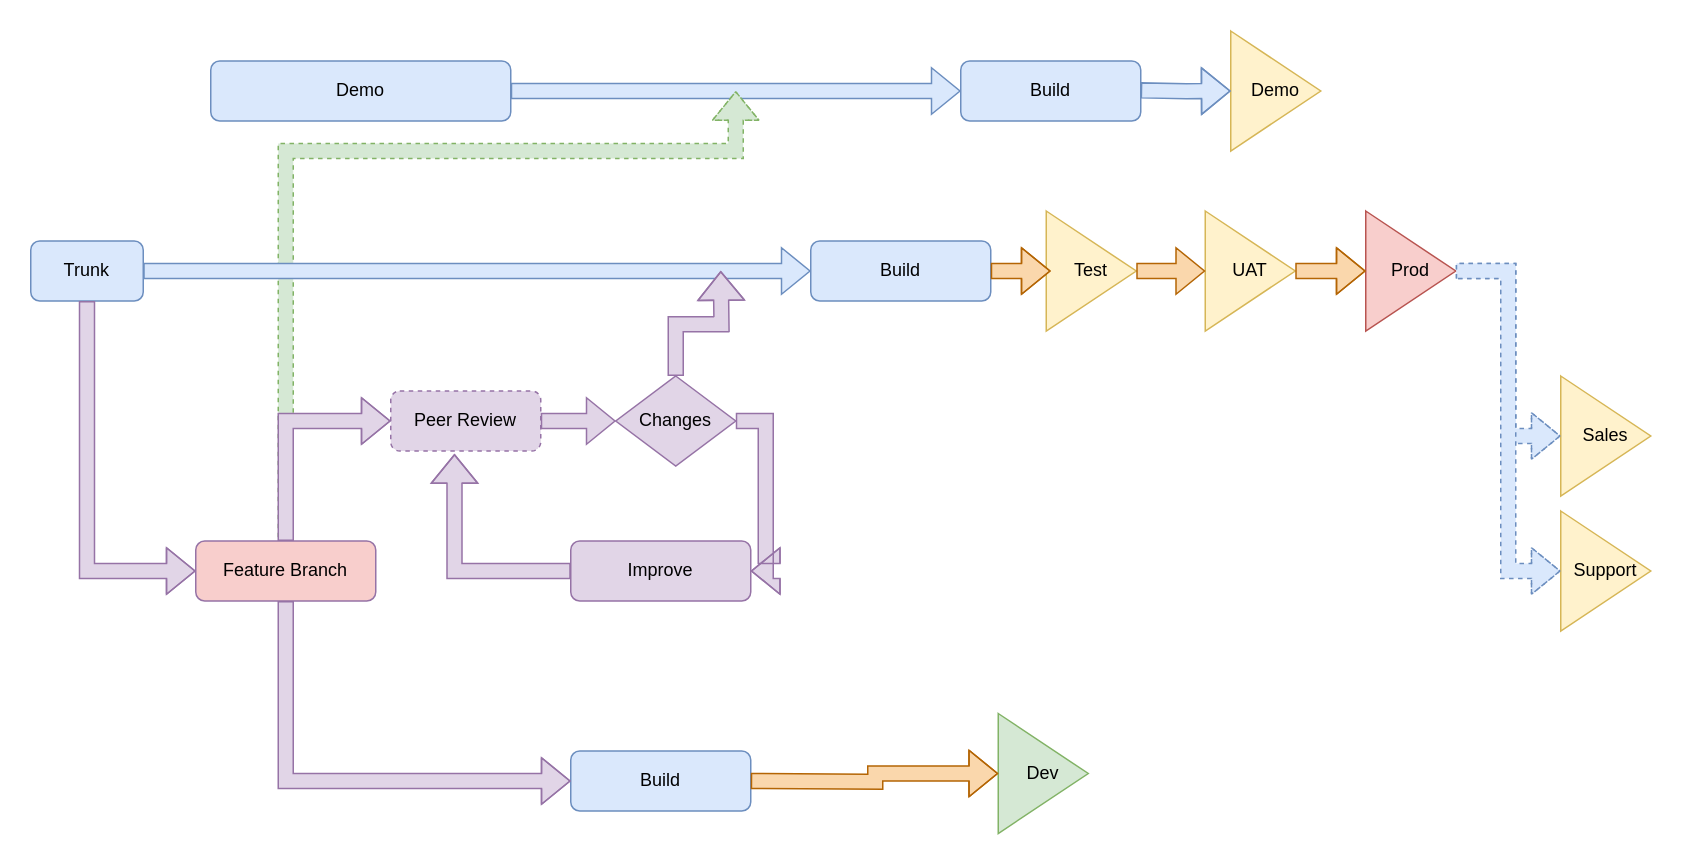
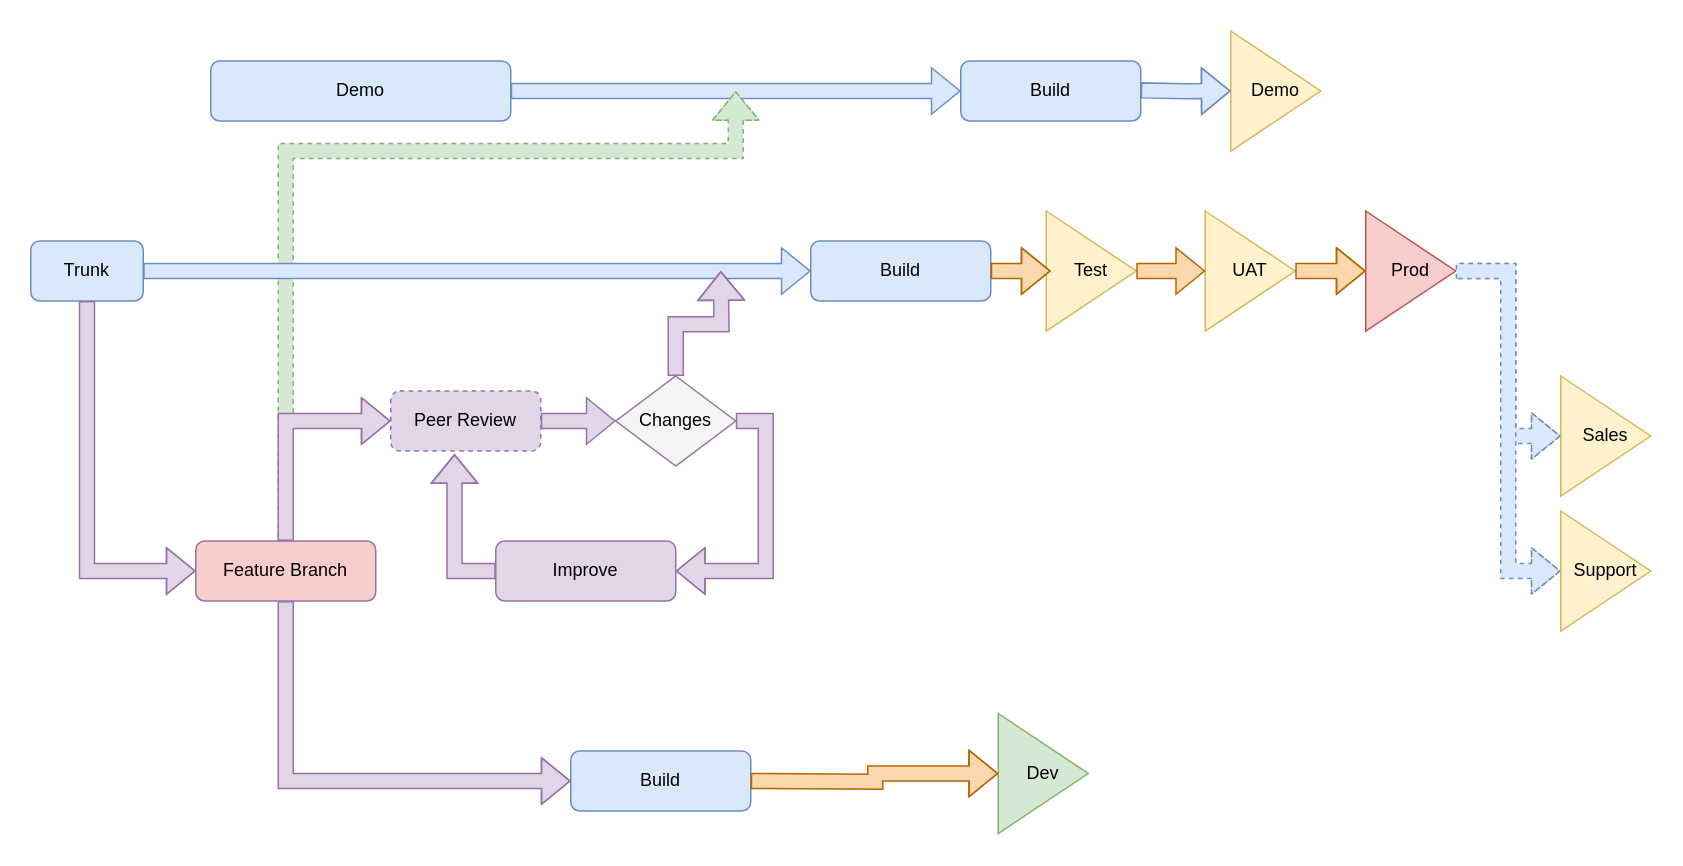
node "Changes": fillcolor #e1d5e7 -> #f5f5f5
node "Improve": moved (661, 571) -> (586, 571)
